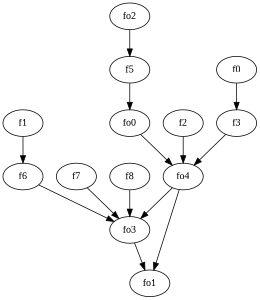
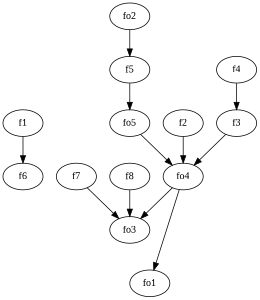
node "f0": label "f0" -> "f4"
node "fo0": label "fo0" -> "fo5"
edge "f6" -> "fo3": removed
edge "fo3" -> "fo1": removed
